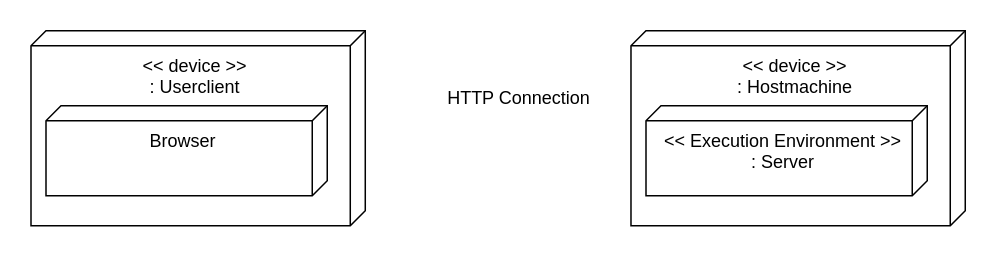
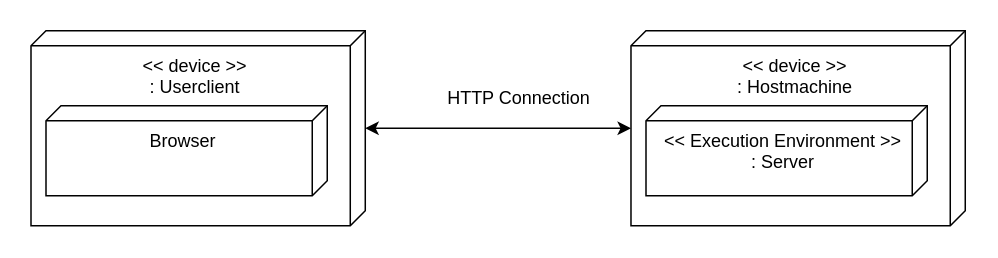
edge "<< device >> : Userclient" -- "<< device >> : Hostmachine": added
